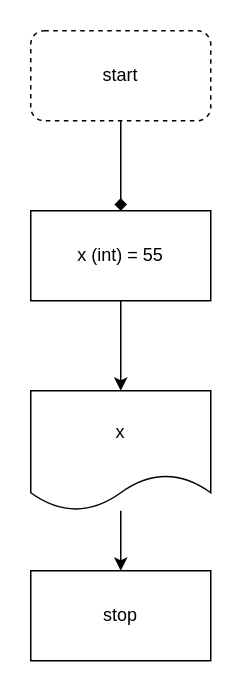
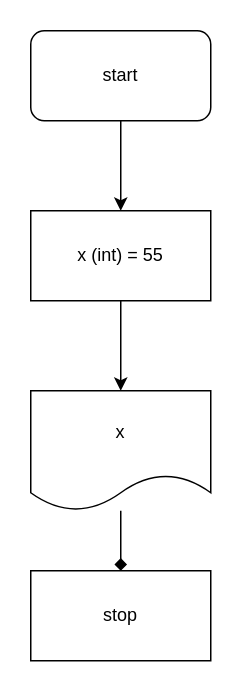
node "start": style dashed -> solid
edge "start" -> "x (int) = 55": arrowhead diamond -> classic
edge "x" -> "stop": arrowhead classic -> diamond
